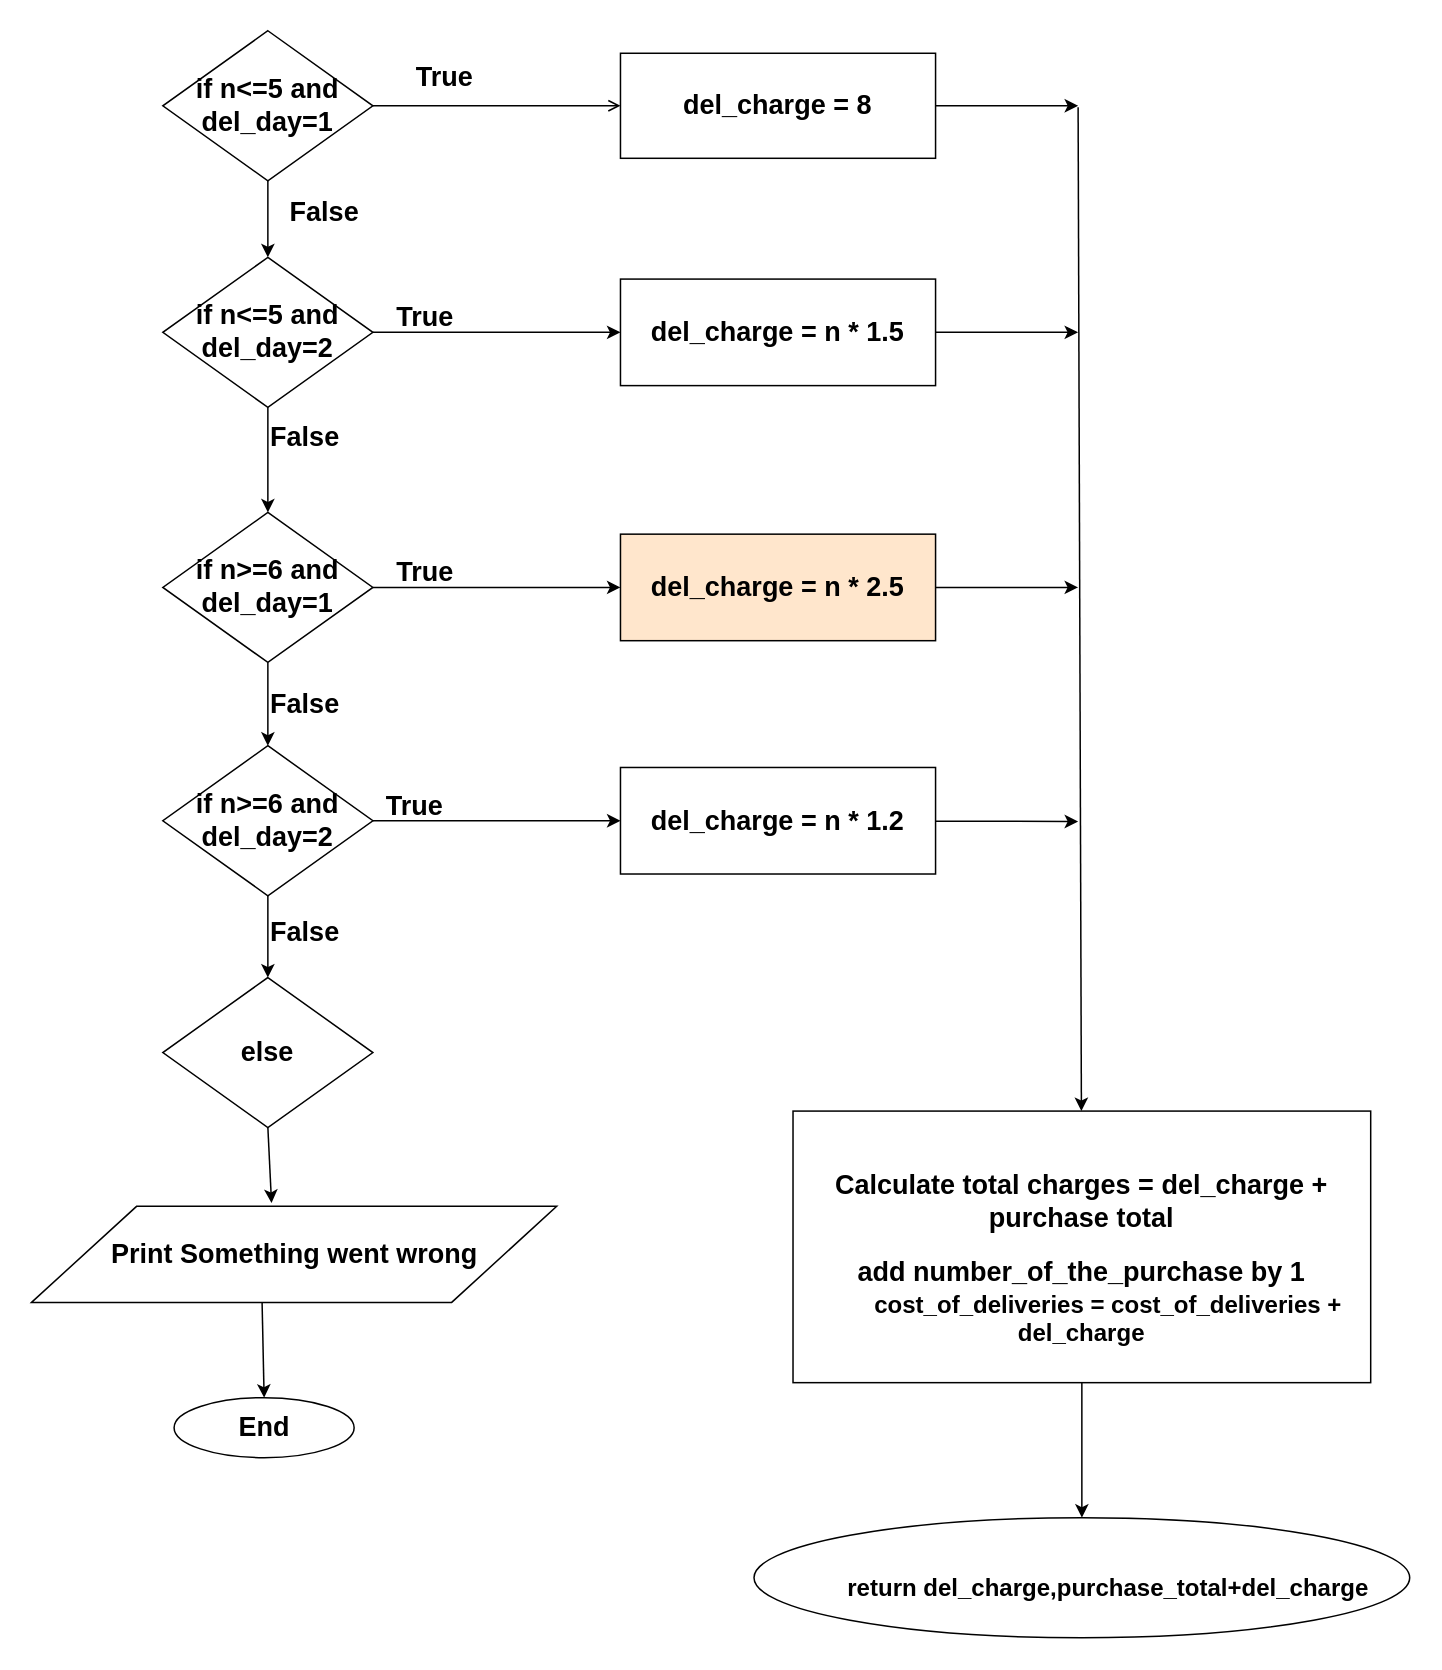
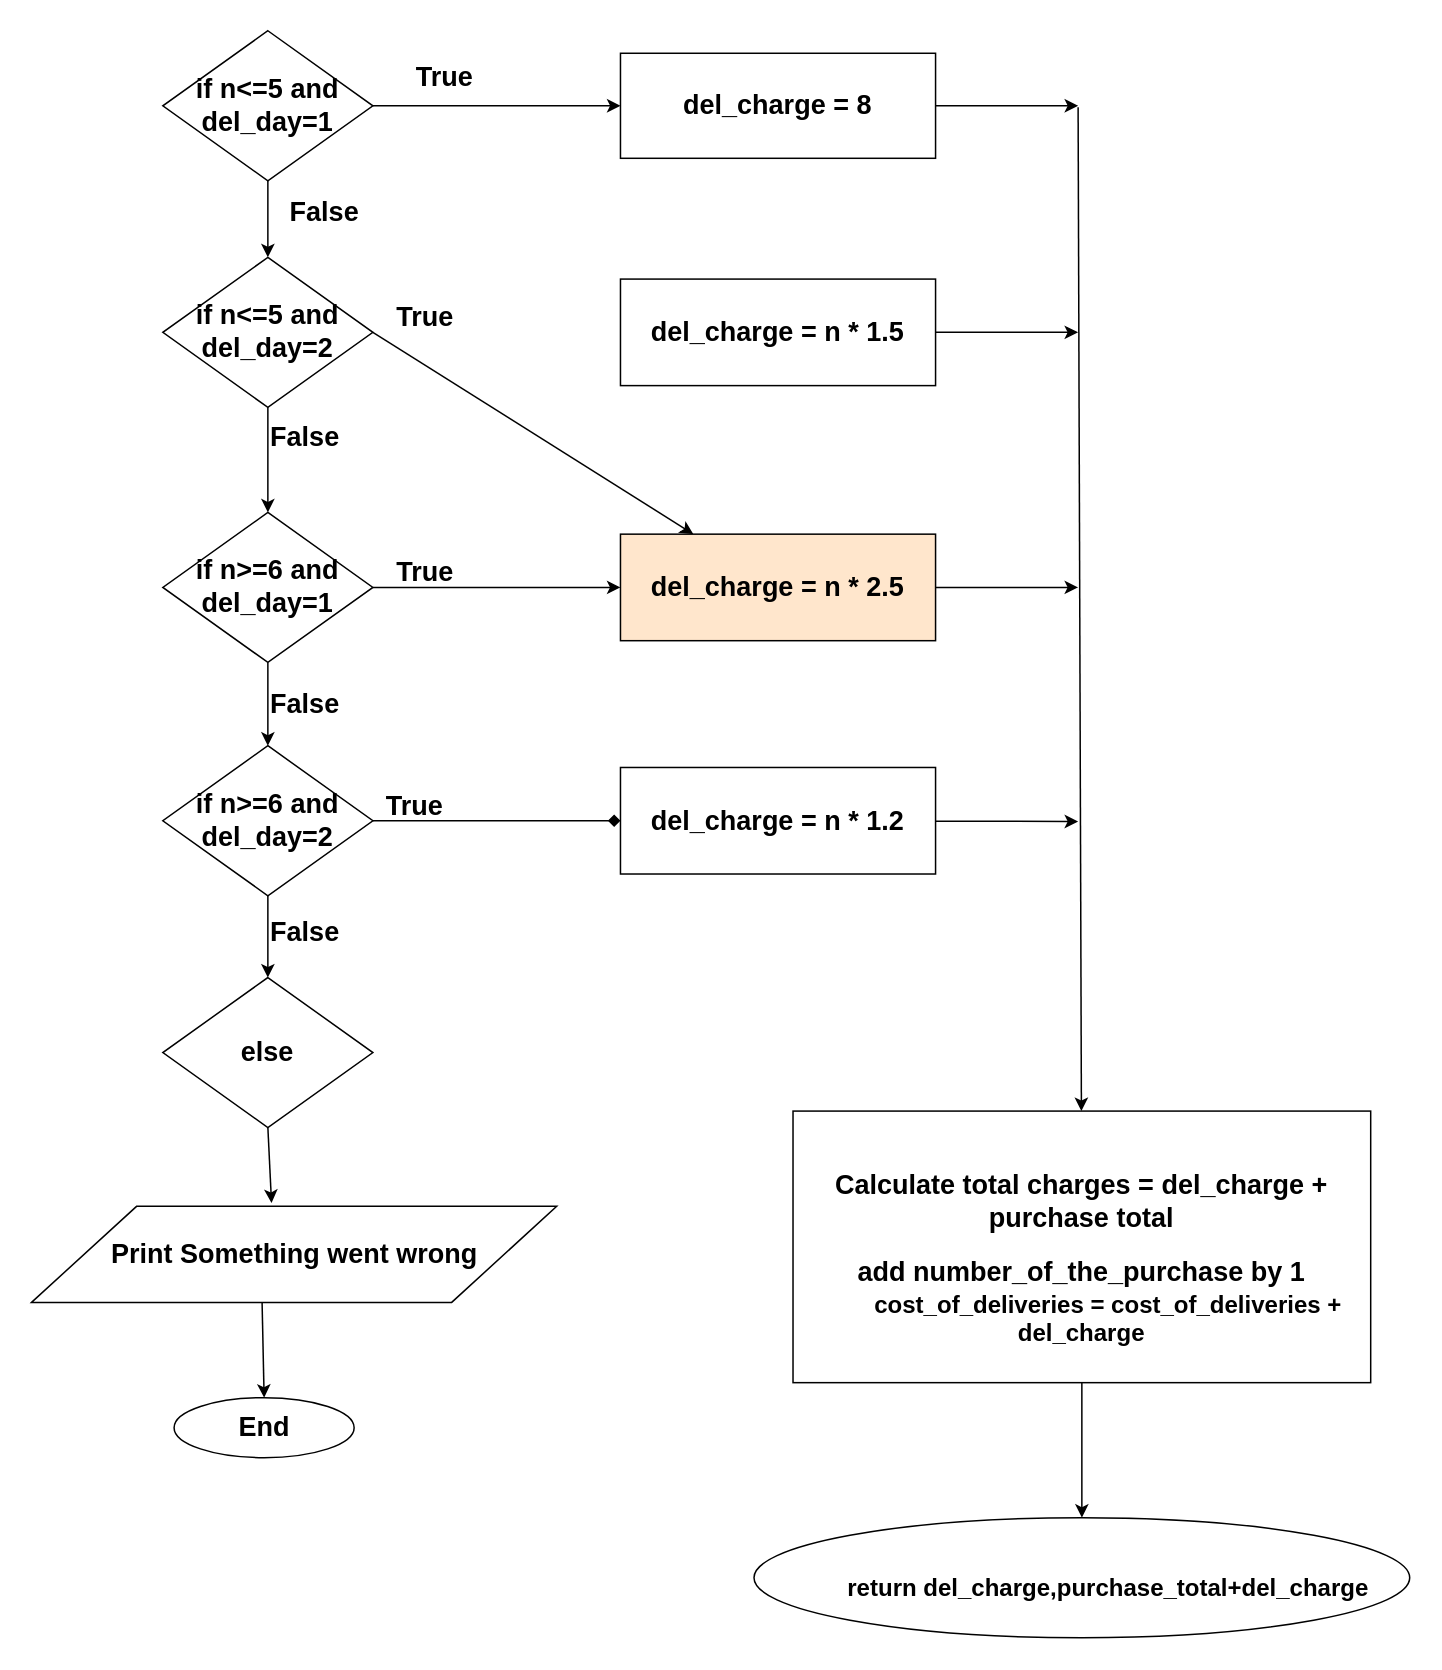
edge "if n<=5 and del_day=1" -> "del_charge = 8": arrowhead open -> classic
edge "if n<=5 and del_day=2" -> "del_charge = n * 1.5": now "if n<=5 and del_day=2" -> "del_charge = n * 2.5"
edge "if n>=6 and del_day=2" -> "del_charge = n * 1.2": arrowhead classic -> diamond
